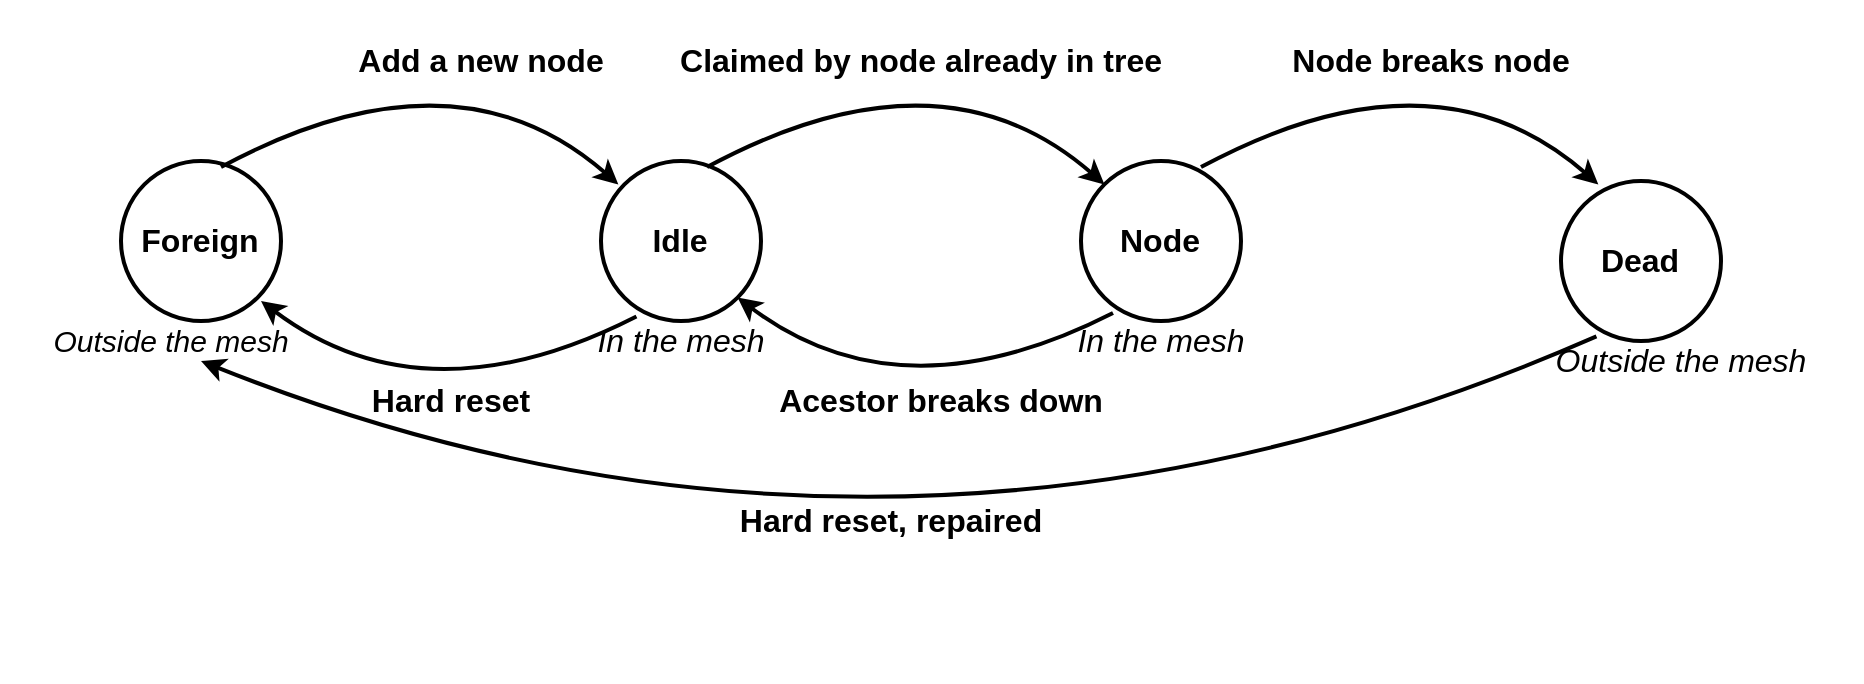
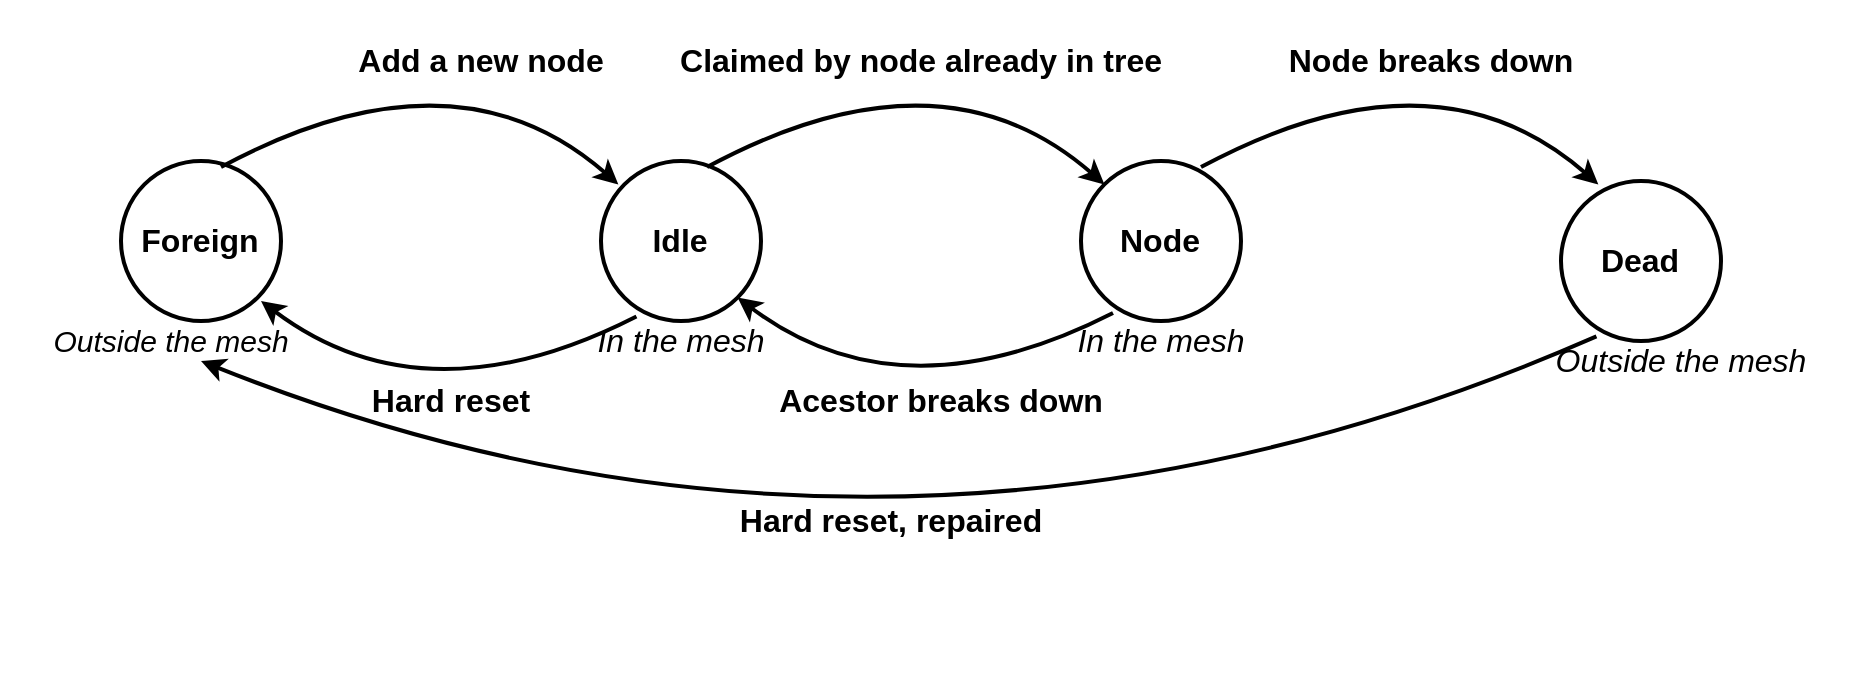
node "Node breaks node": label "Node breaks node" -> "Node breaks down"
